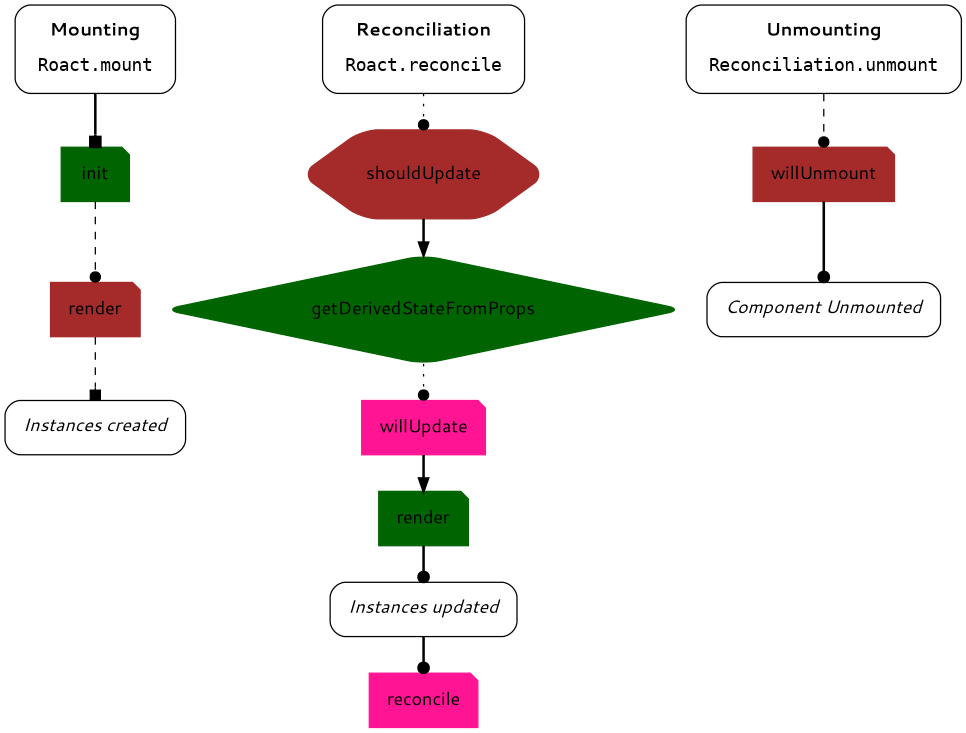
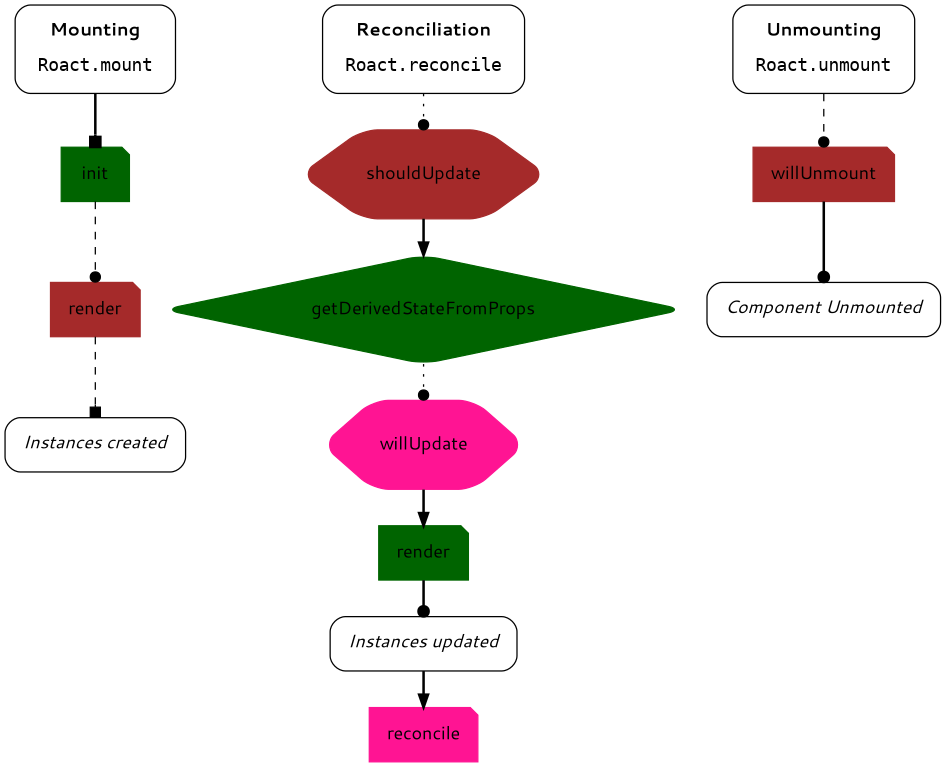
node "Unmounting": text "Reconciliation.unmount" -> "Roact.unmount"
node "willUpdate": shape note -> hexagon
edge "Instances updated" -> "reconcile": arrowhead dot -> normal
